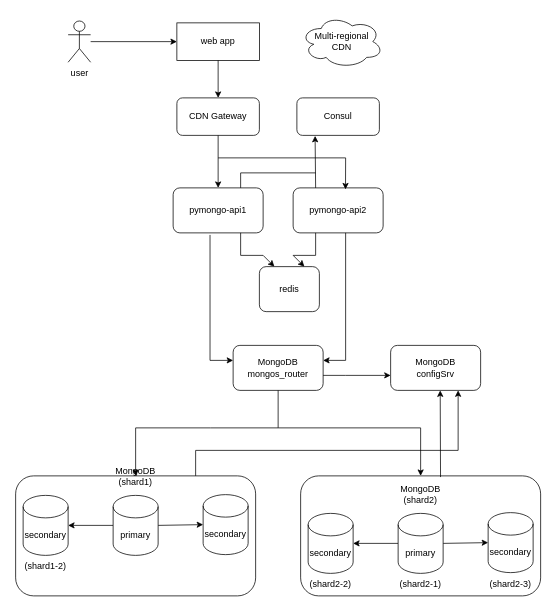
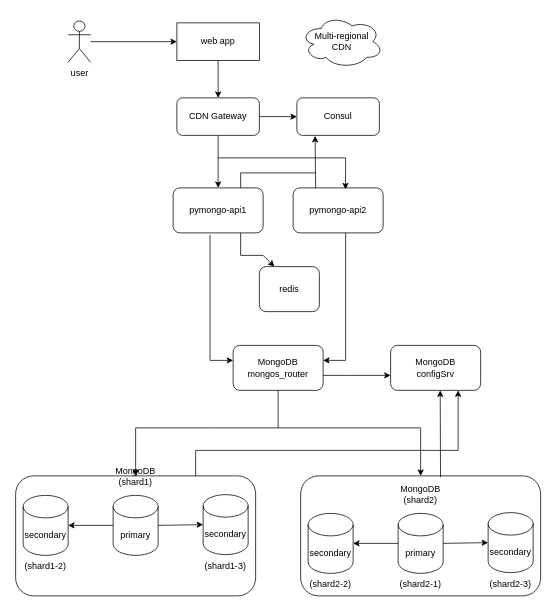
edge "CDN Gateway" -> "Consul": added
edge "pymongo-api2" -> "redis": removed
node "(shard1-3)": added
